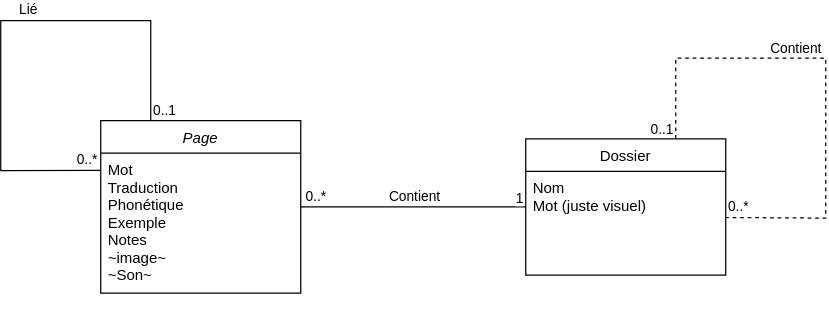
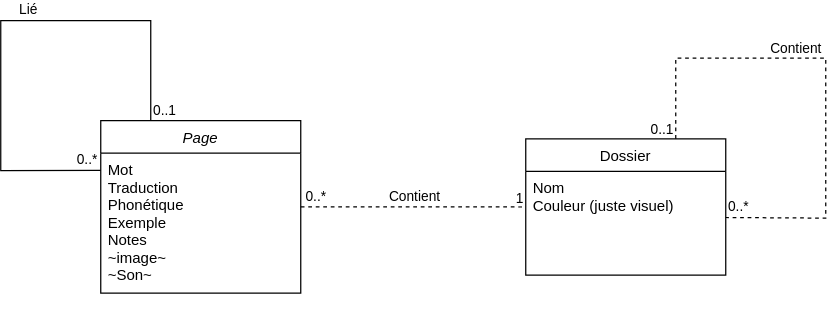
node "Nom Mot (juste visuel)": label "Nom Mot (juste visuel)" -> "Nom Couleur (juste visuel)"
edge "Page" -- "Dossier": style solid -> dashed
